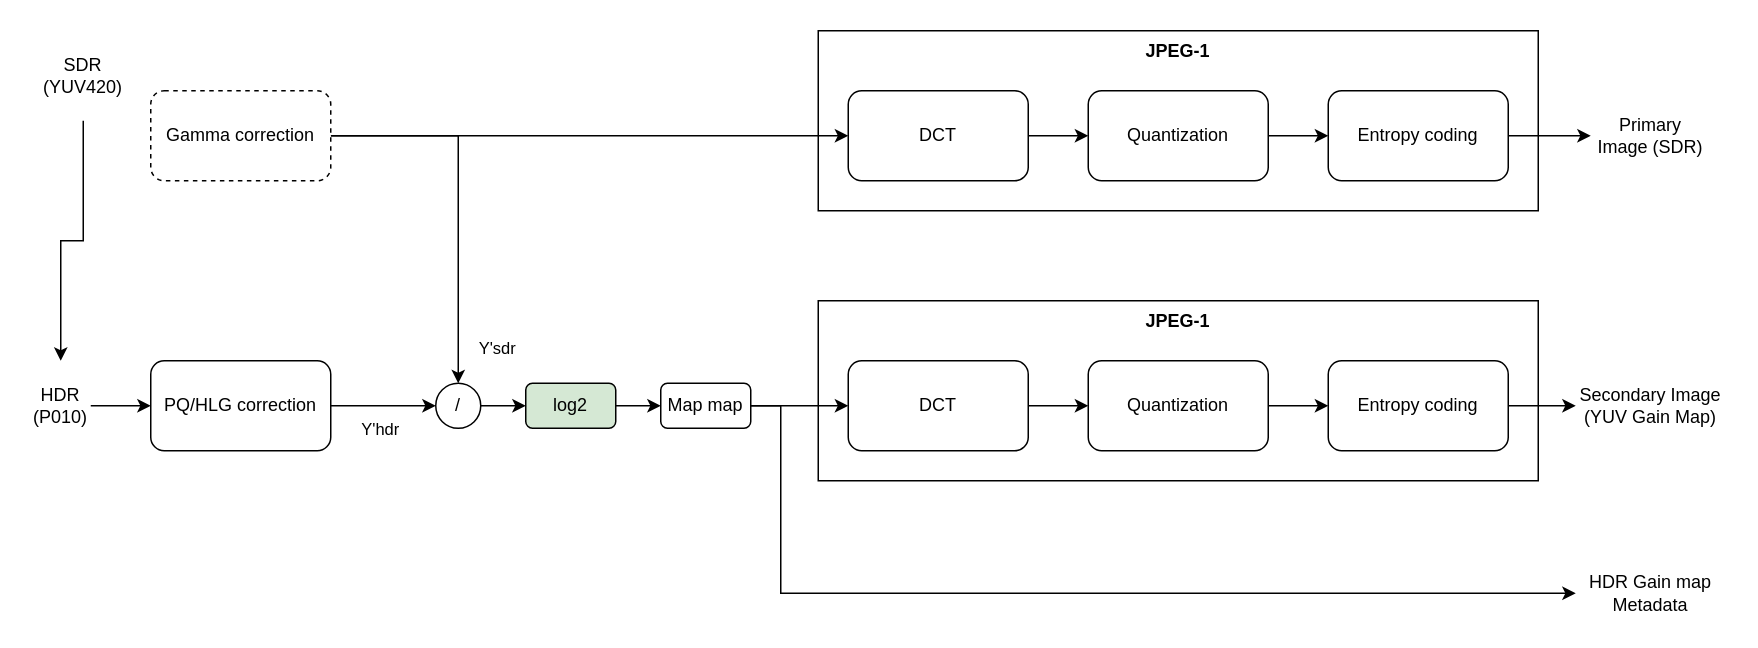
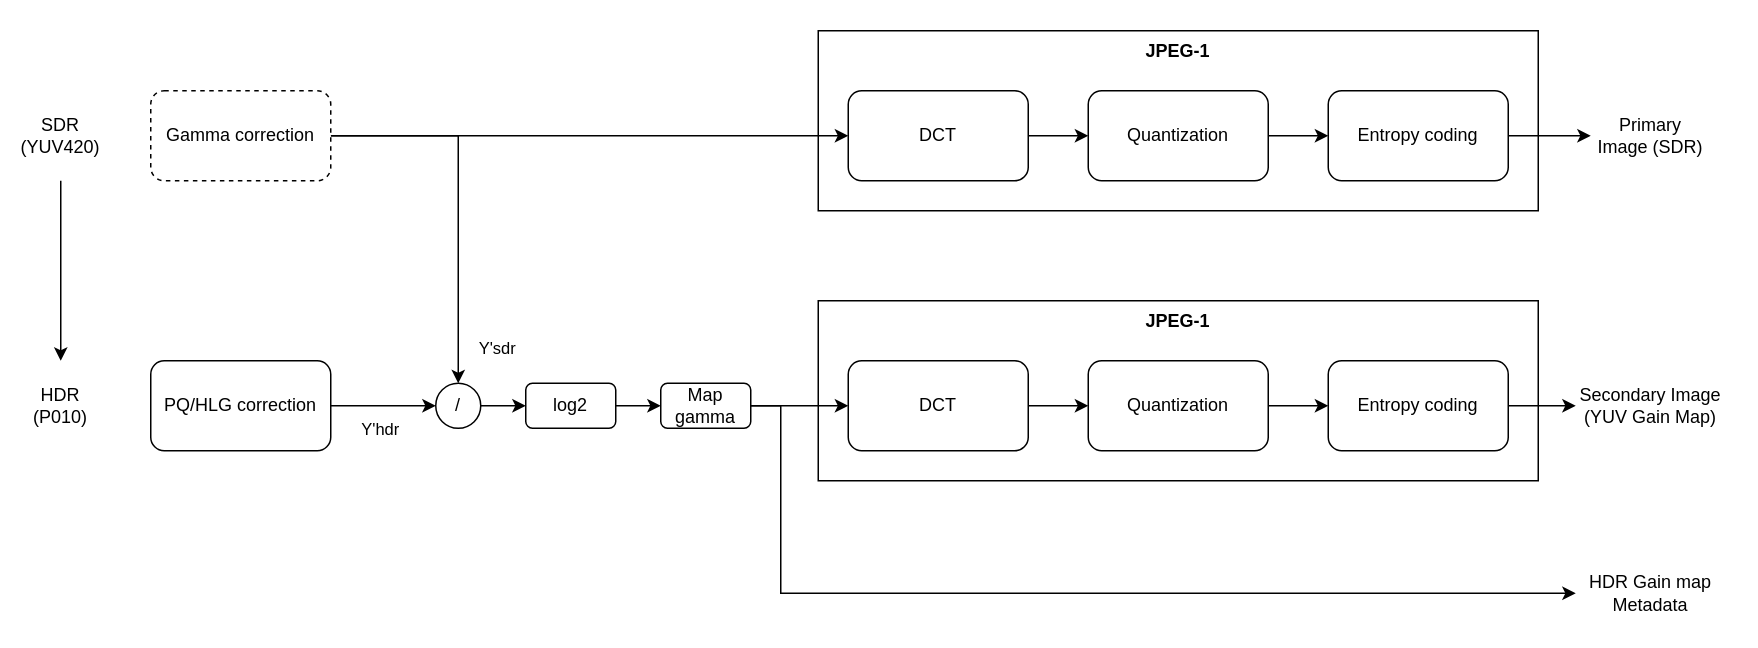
node "SDR (YUV420)": moved (83, 76) -> (61, 136)
edge "HDR (P010)" -> "PQ/HLG correction": removed
node "log2": fillcolor #d5e8d4 -> #ffffff
node "Map map": label "Map map" -> "Map gamma"
